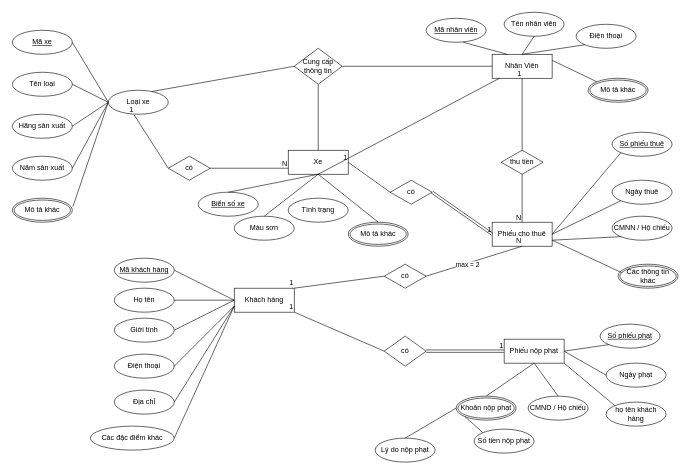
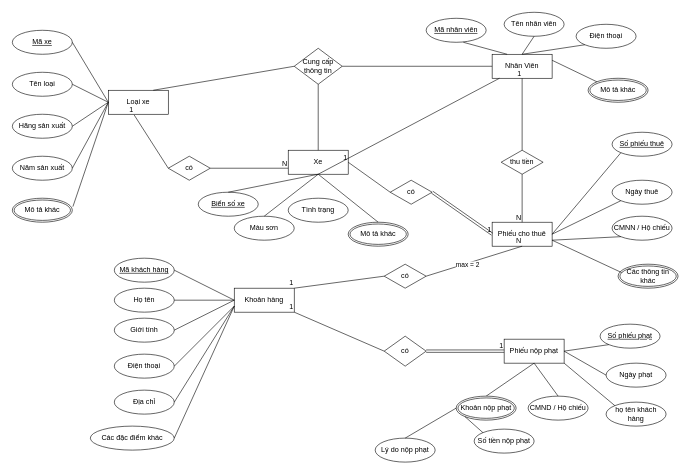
node "Loại xe": shape ellipse -> rectangle
node "Khách hàng": label "Khách hàng" -> "Khoản hàng"
